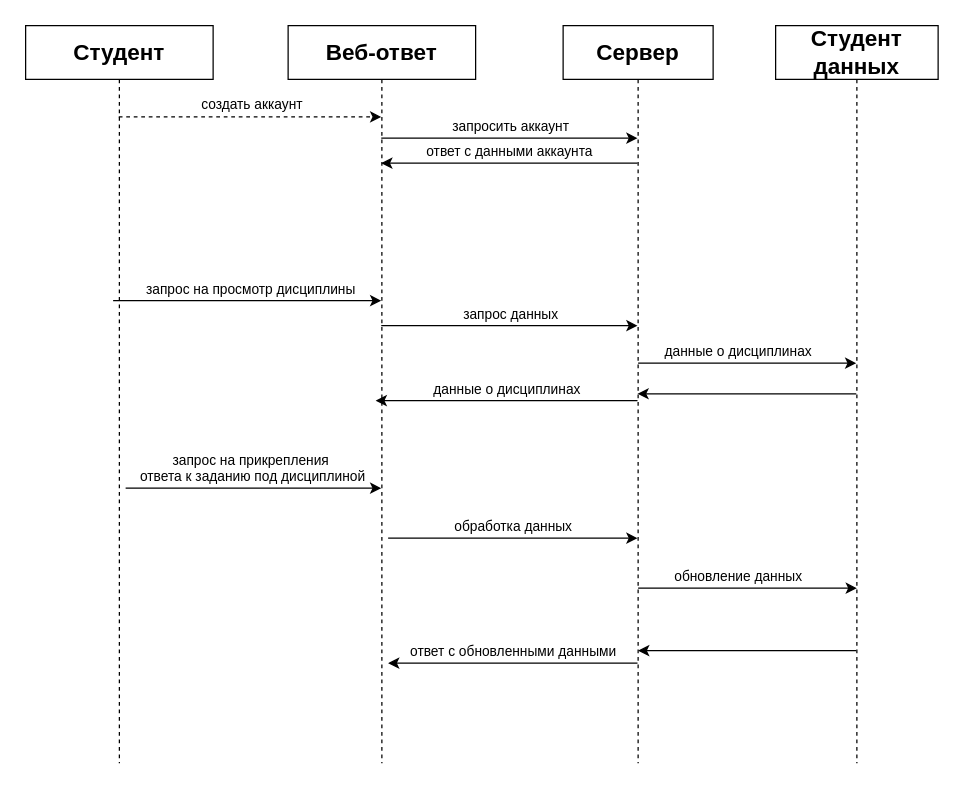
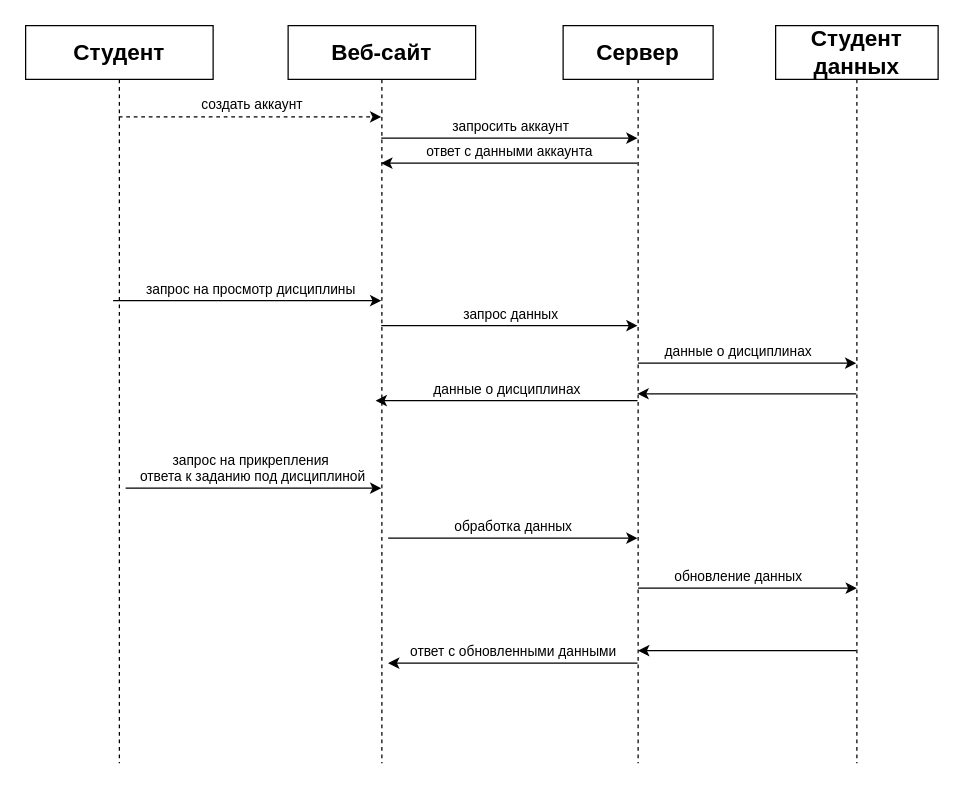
node "Веб-ответ": label "Веб-ответ" -> "Веб-сайт"
